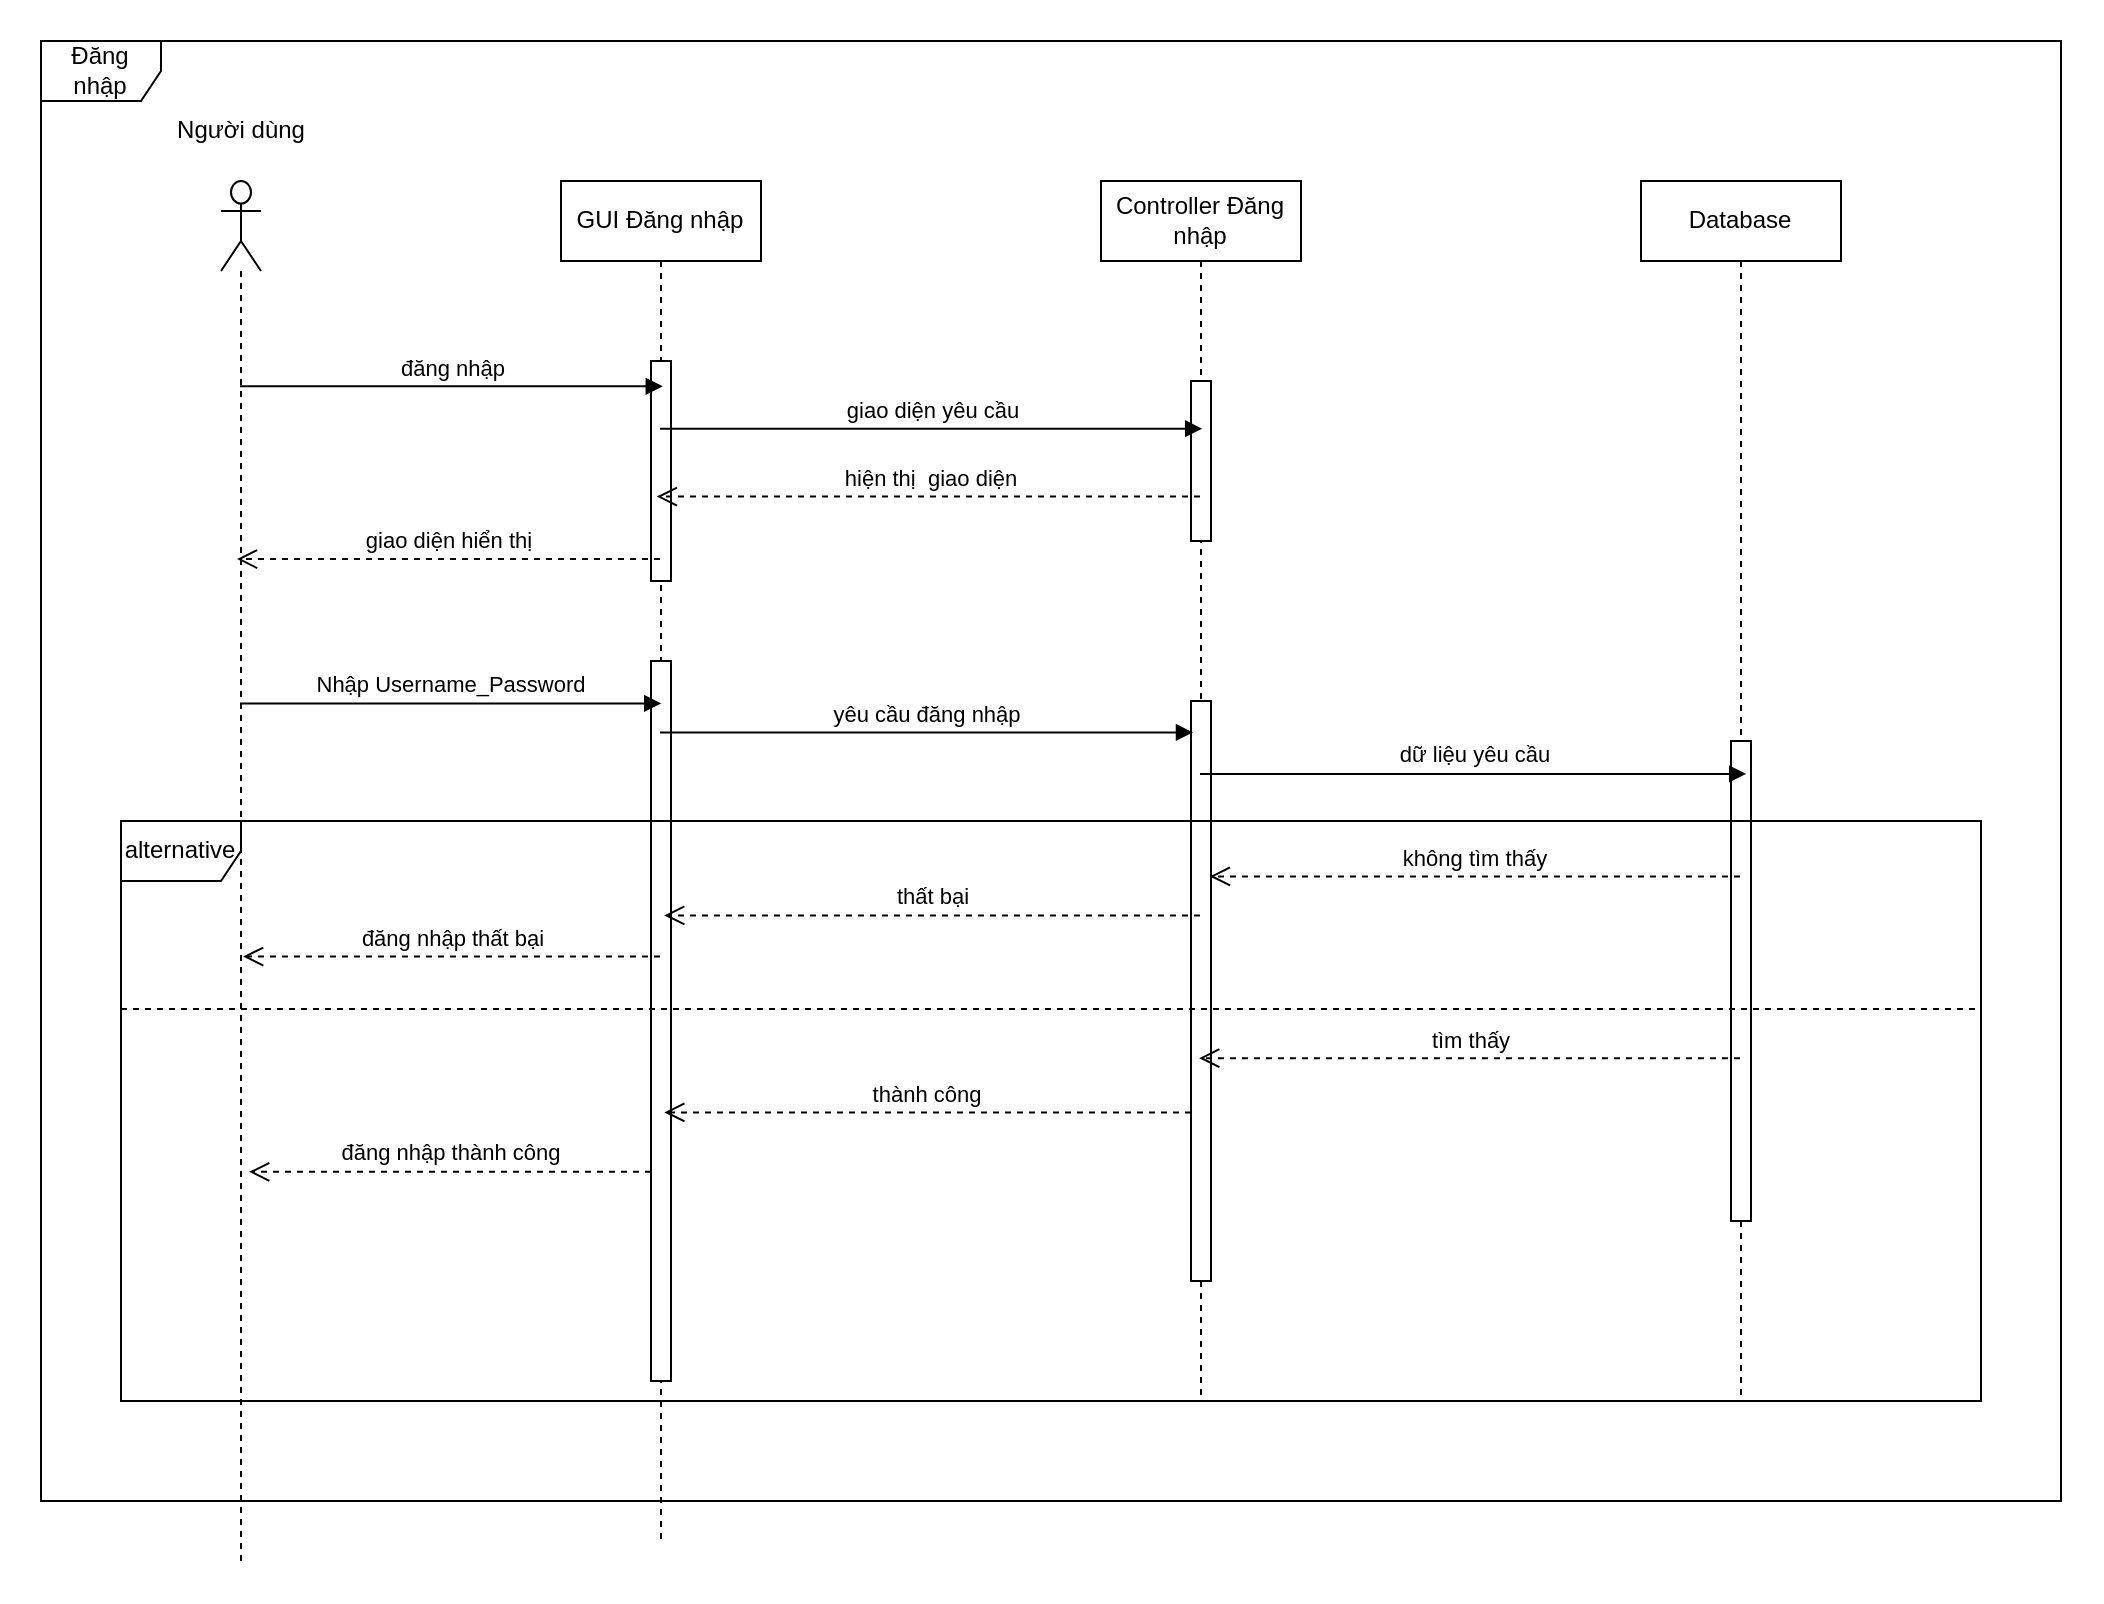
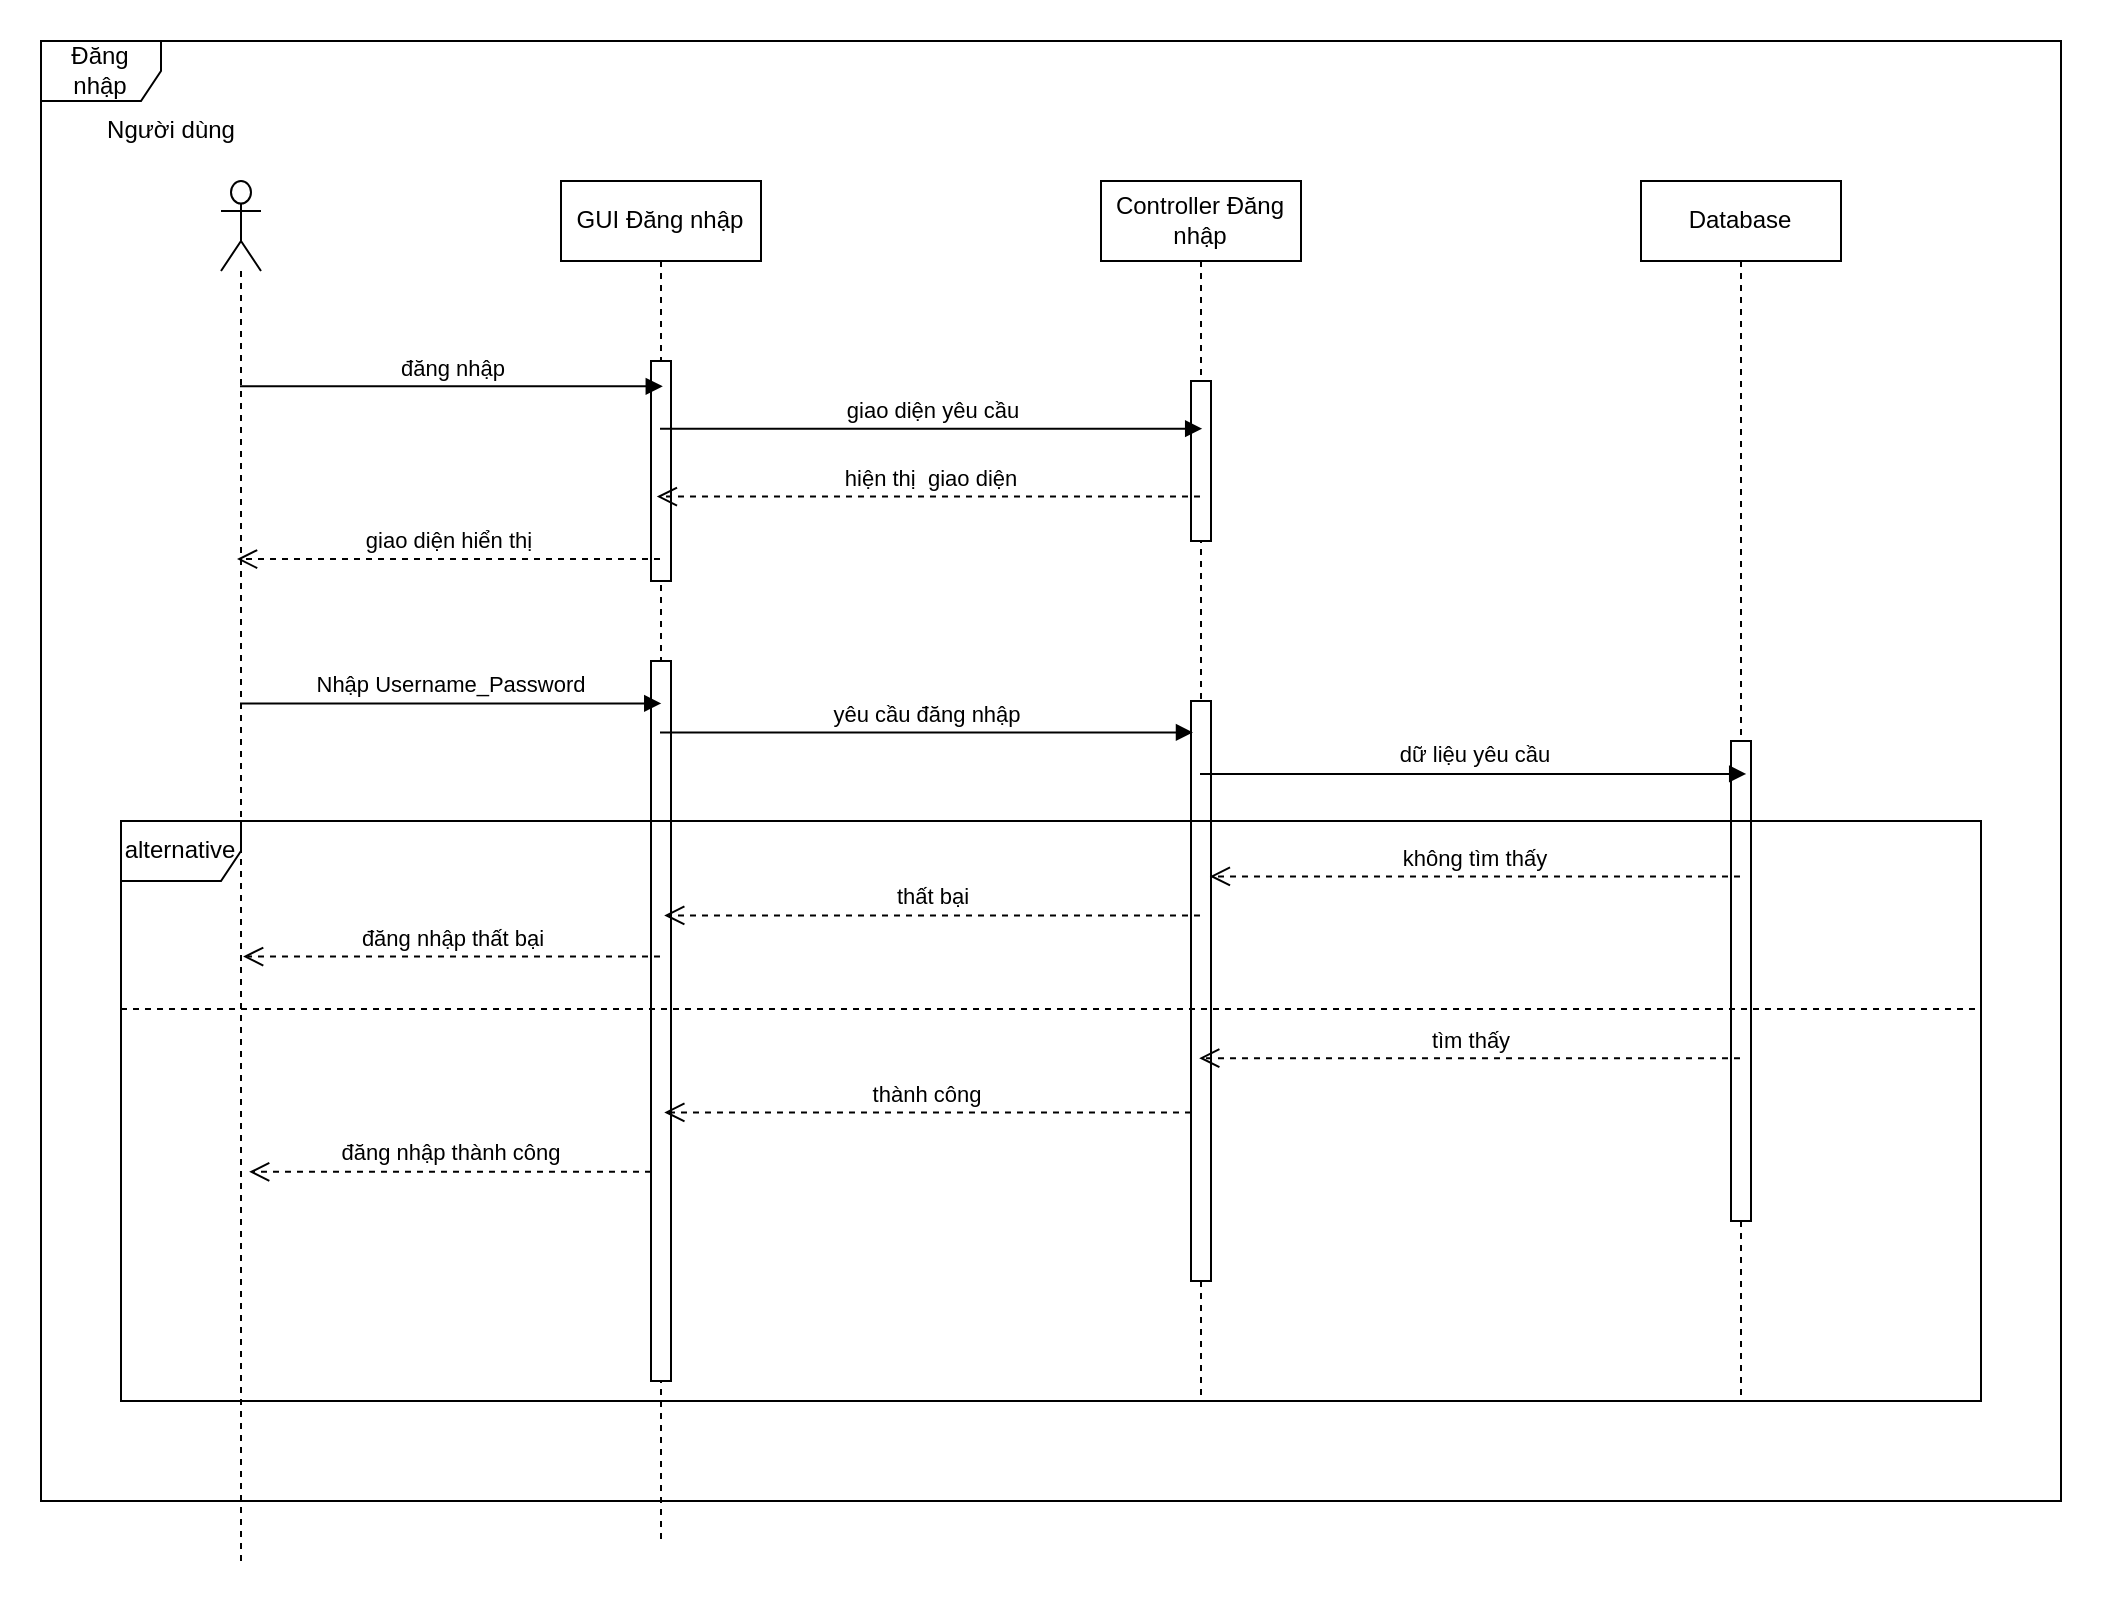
node "Người dùng": moved (241, 131) -> (171, 131)
